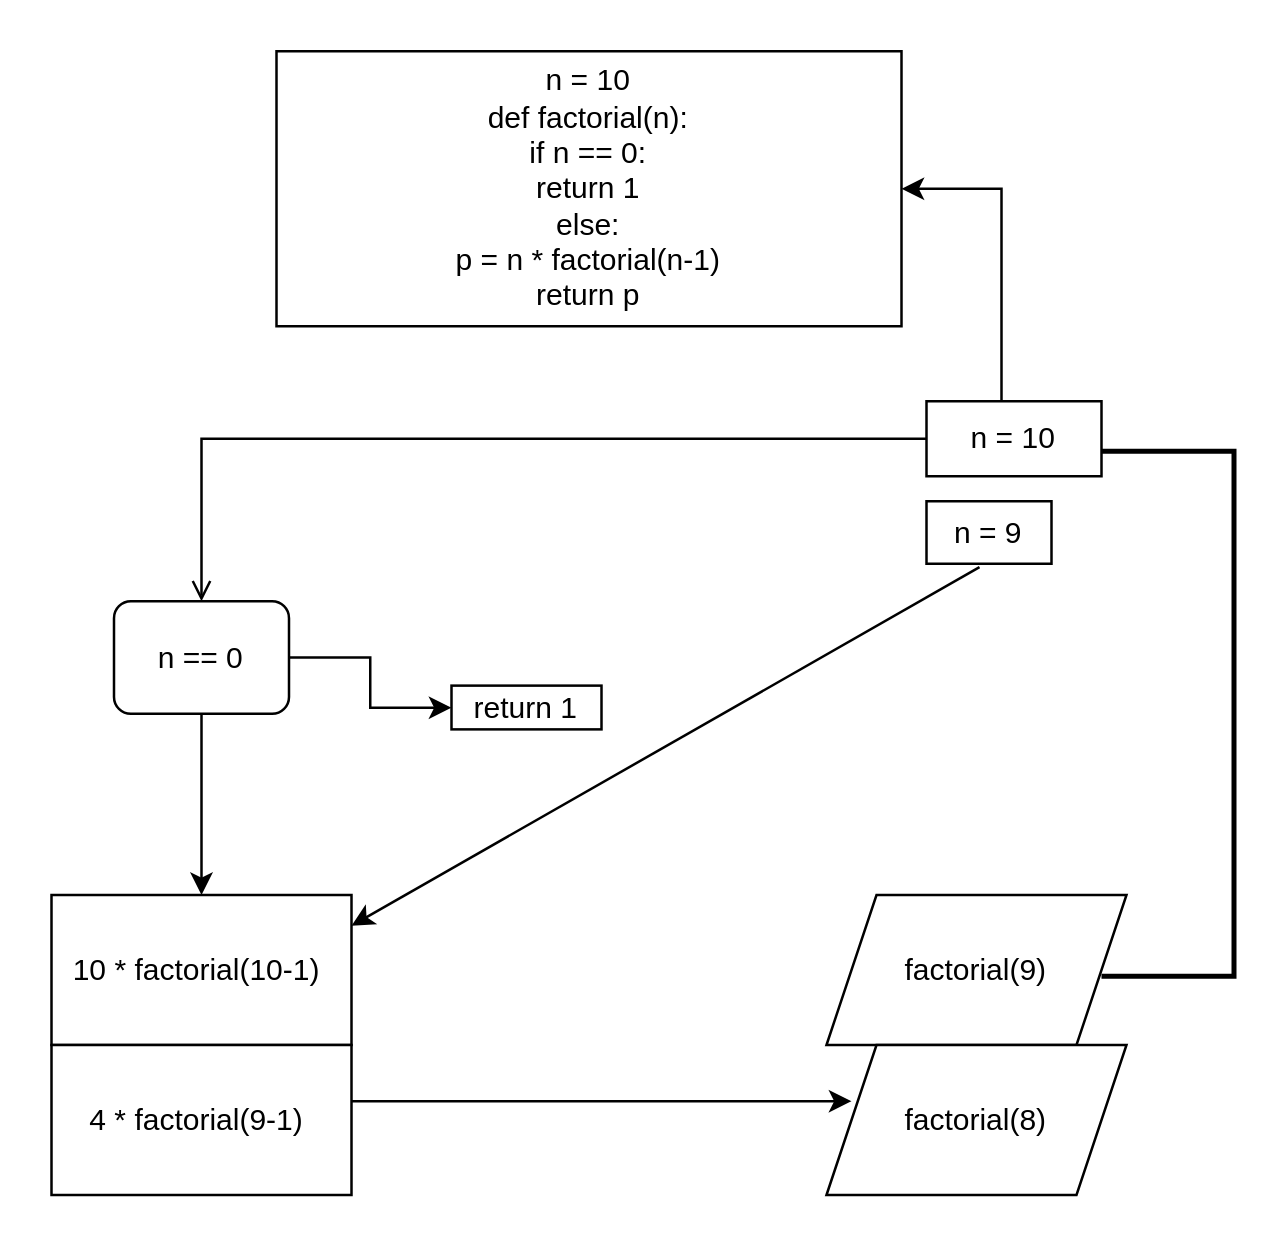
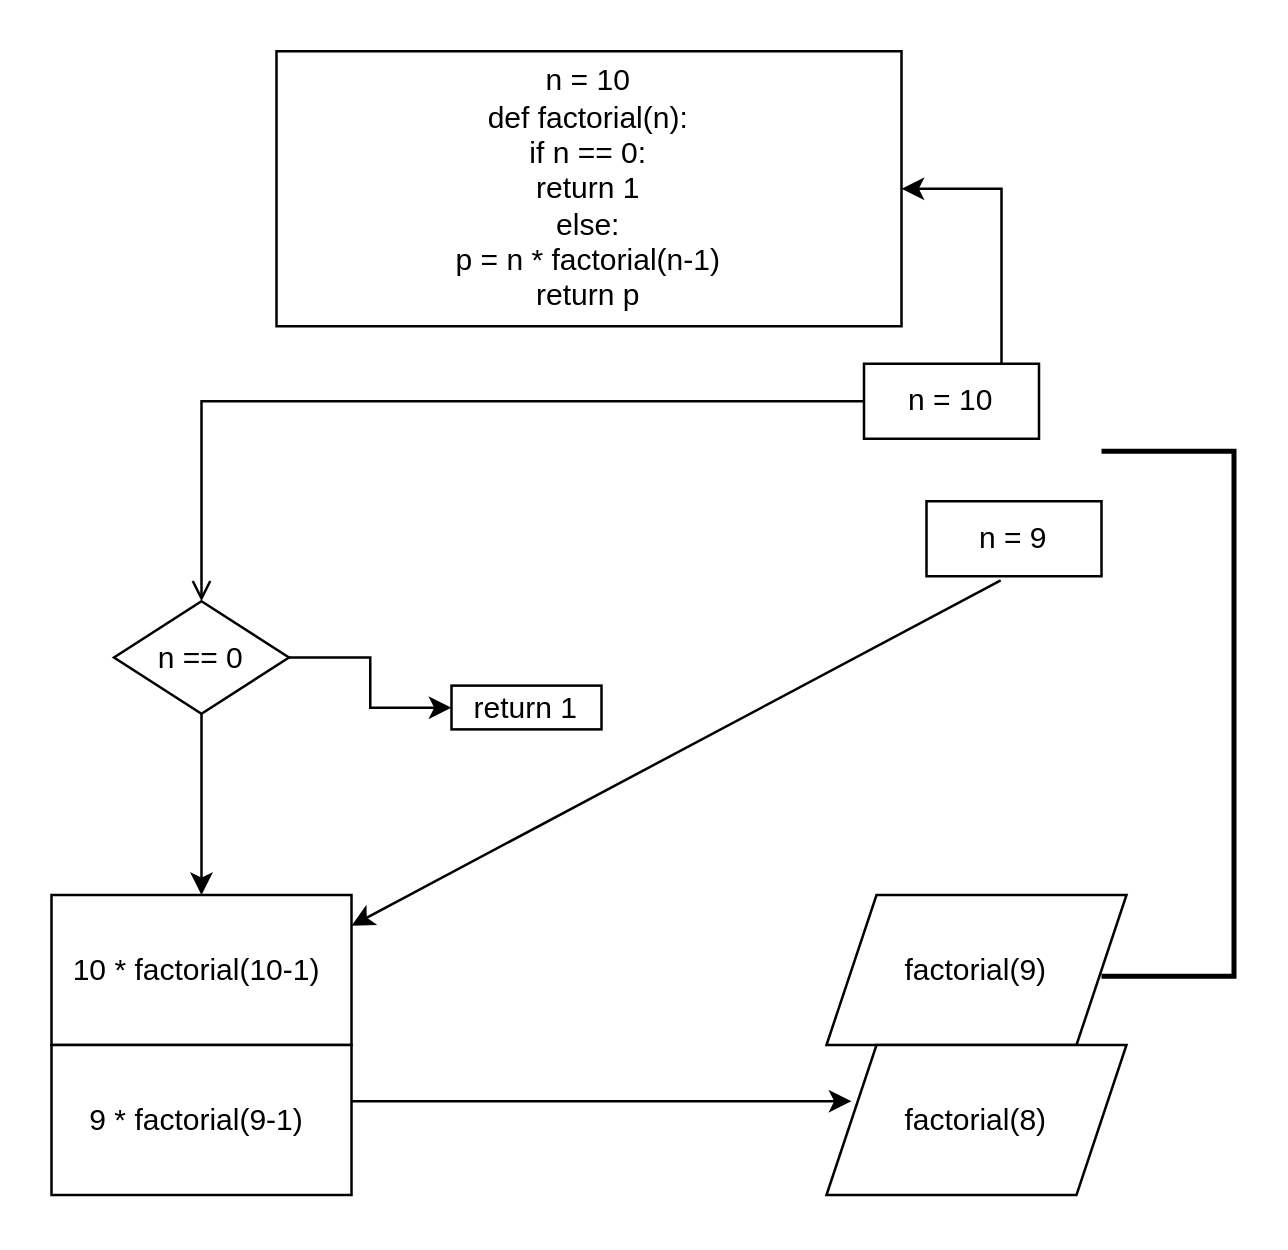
node "n = 10": moved (1014, 439) -> (951, 401)
node "n = 9": size 125x63 -> 175x75
node "n == 0": shape rounded rectangle -> diamond
node "4 * factorial(9-1)": label "4 * factorial(9-1)" -> "9 * factorial(9-1)"
